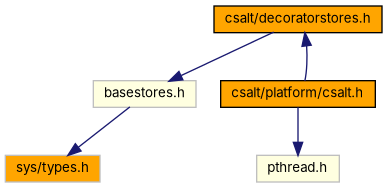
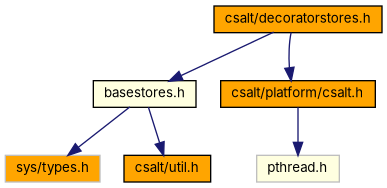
edge "csalt/platform/csalt.h" -> "csalt/decoratorstores.h": reversed
node "basestores.h": color grey75 -> black
node "csalt/util.h": added
